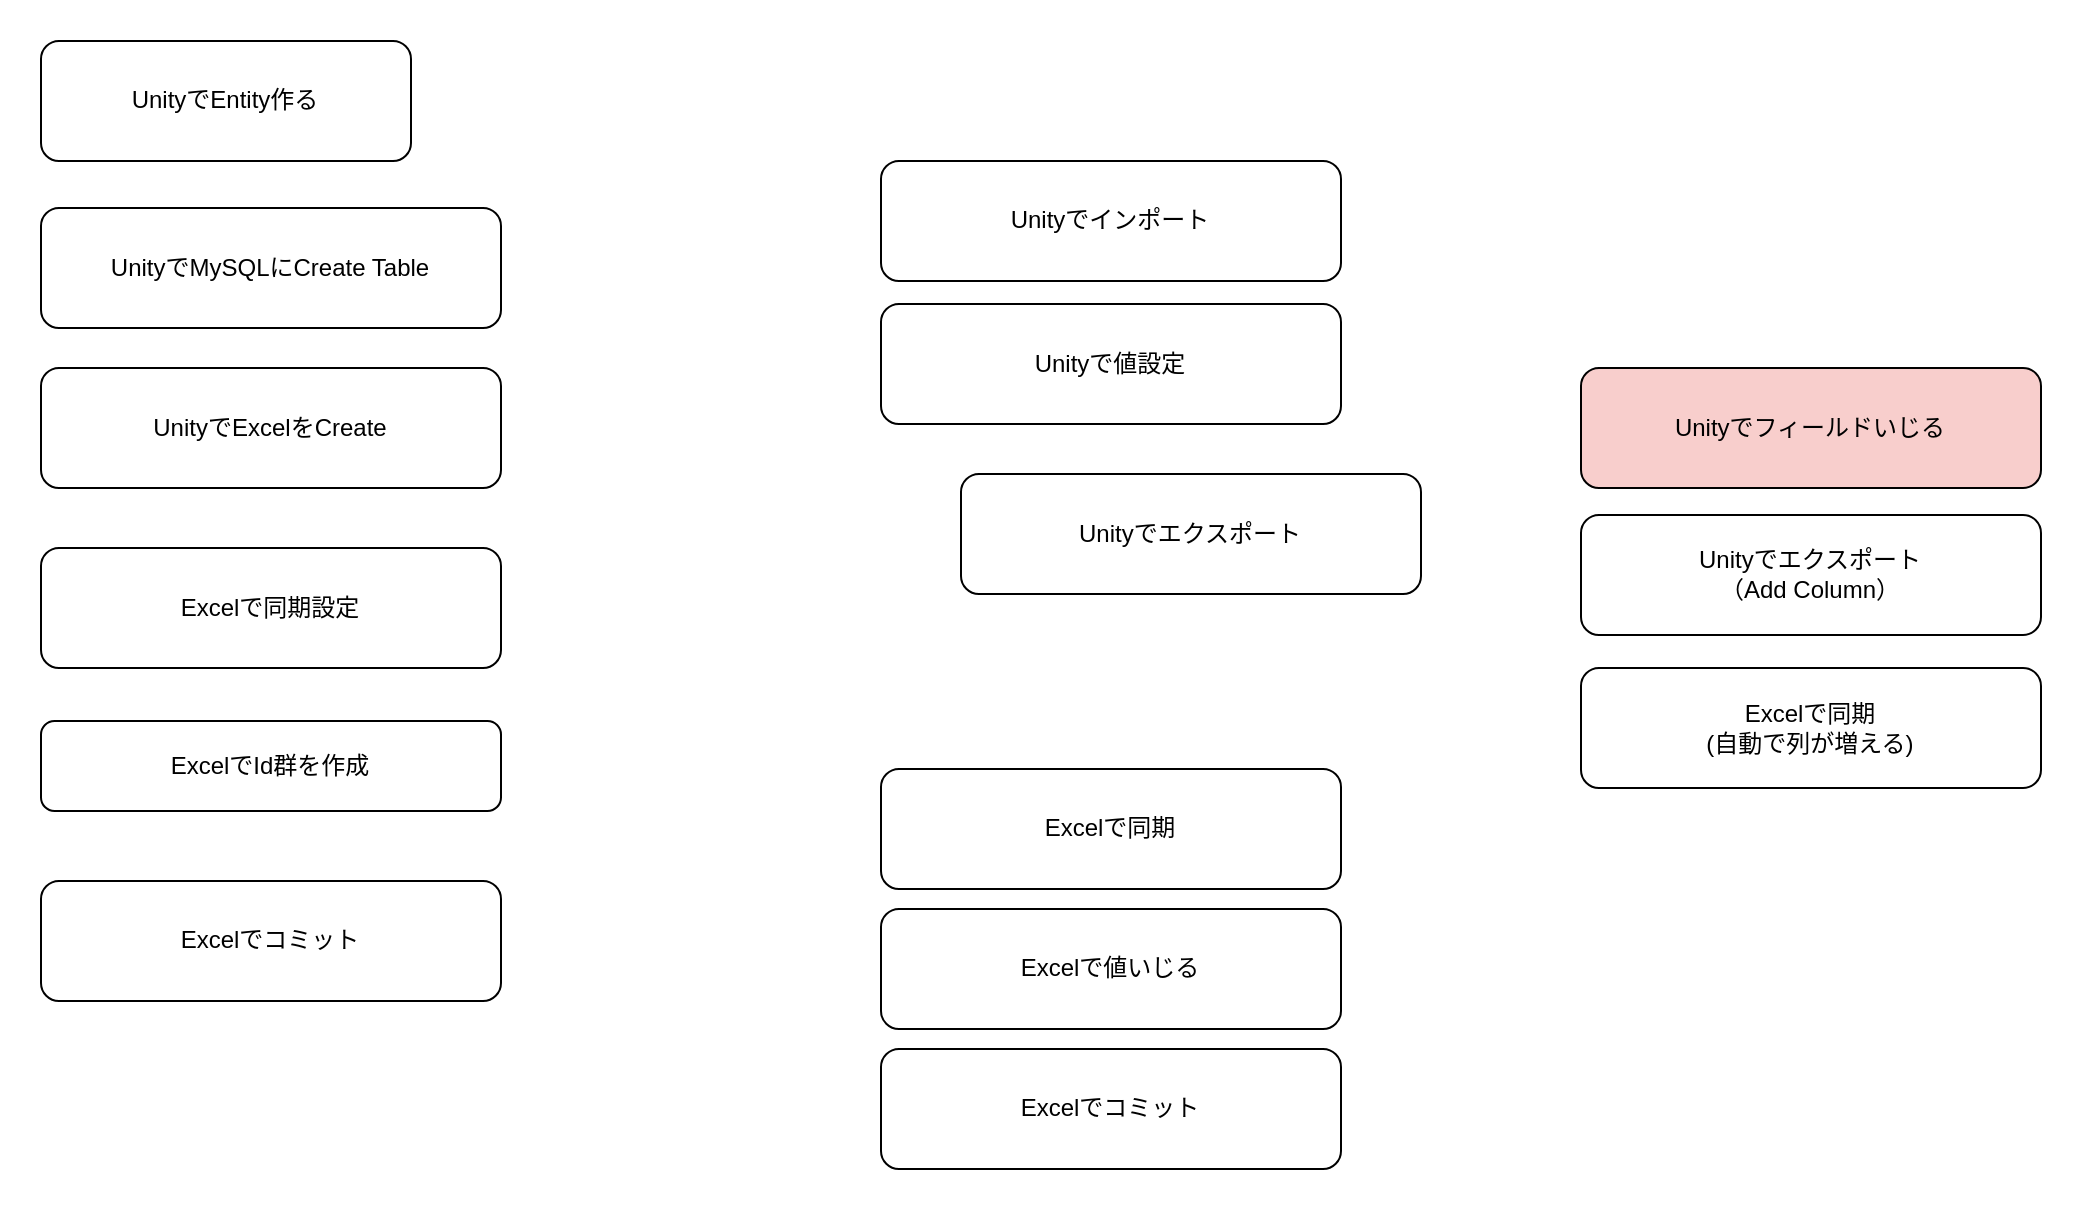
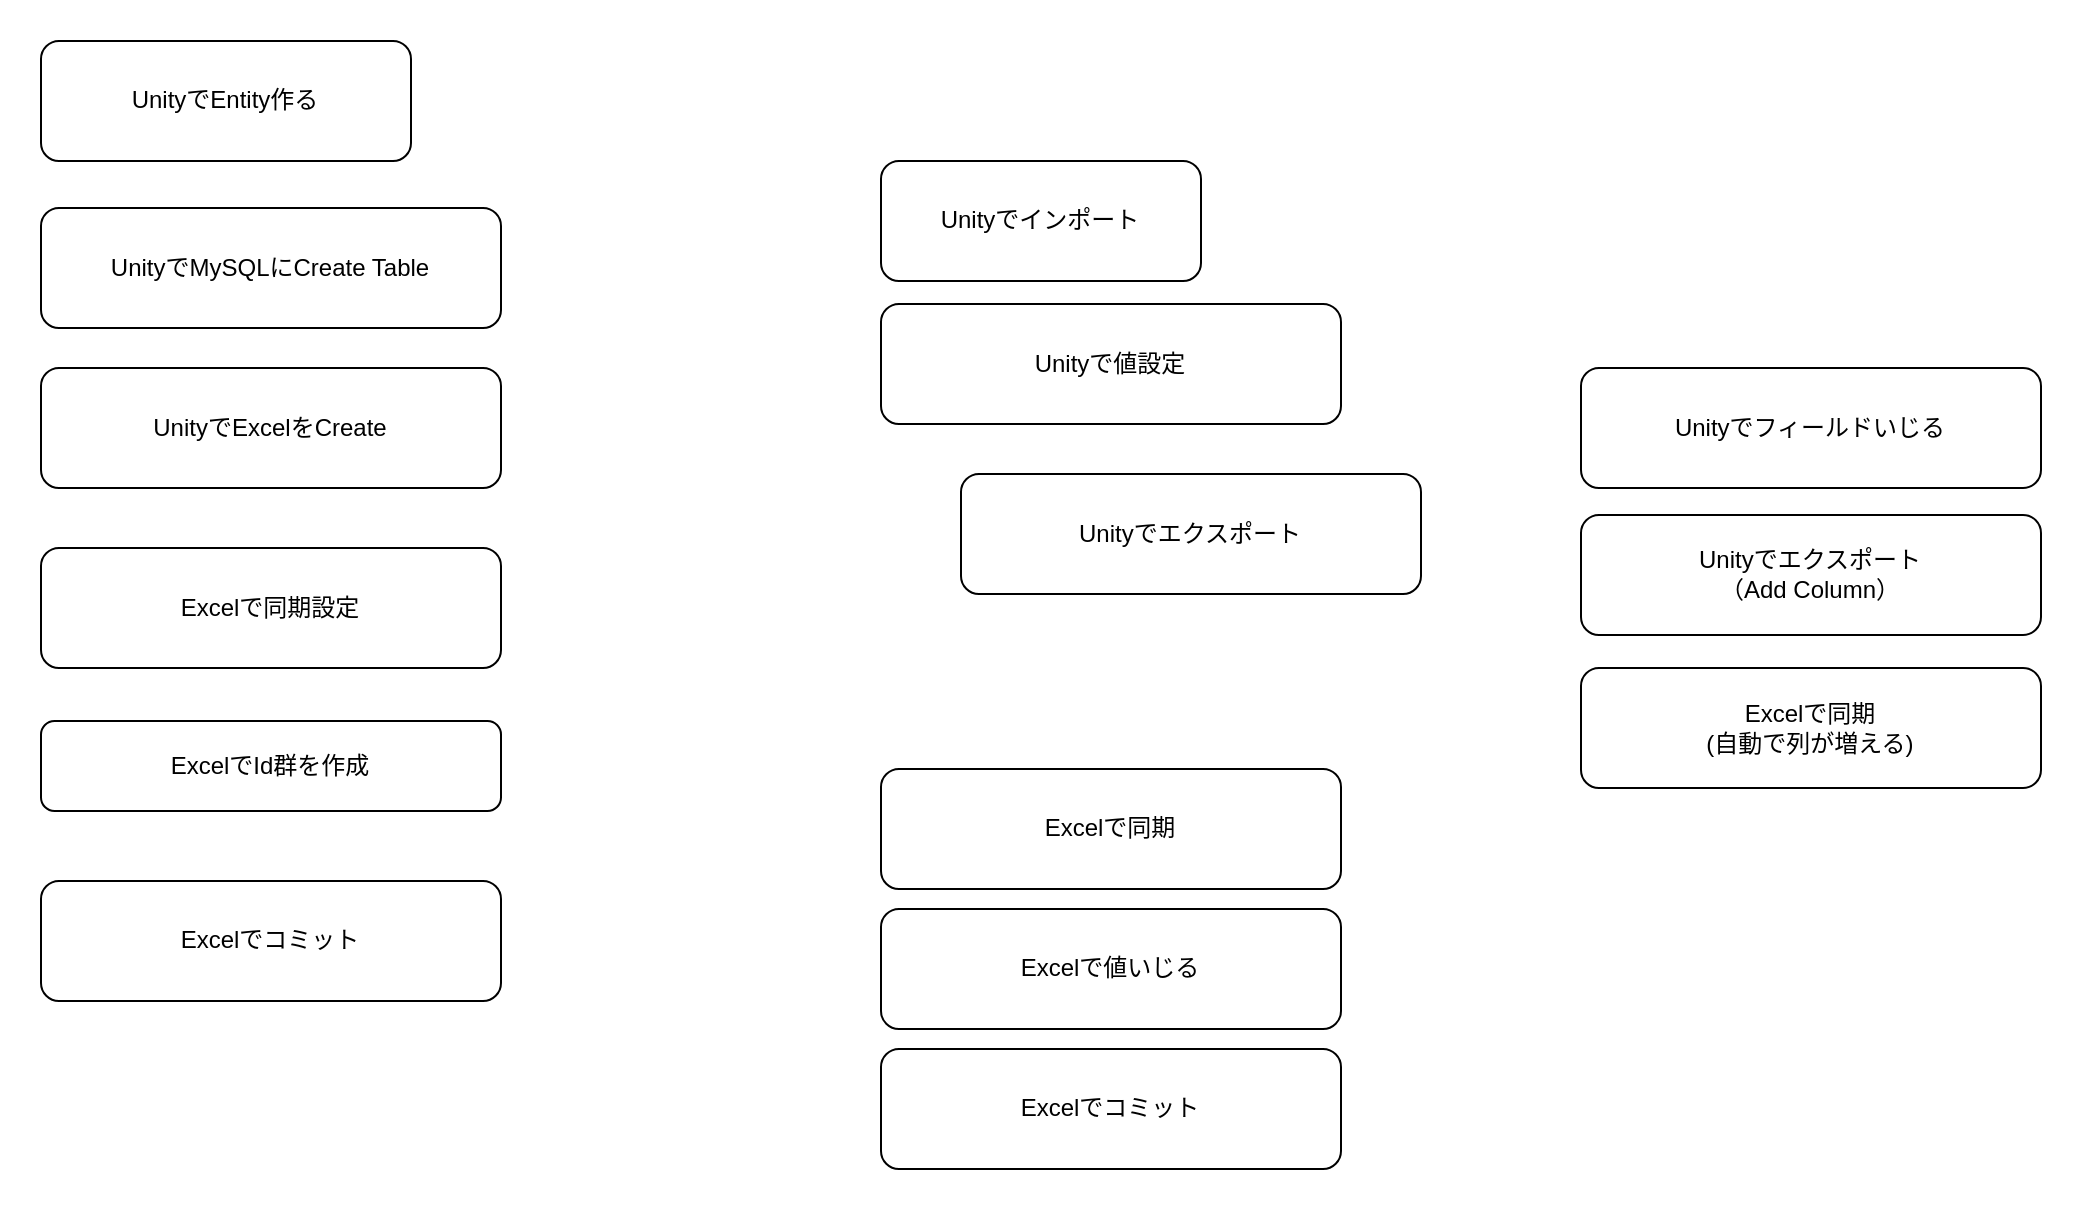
node "Unityでインポート": size 460x120 -> 320x120
node "Unityでフィールドいじる": fillcolor #f8cecc -> #ffffff
